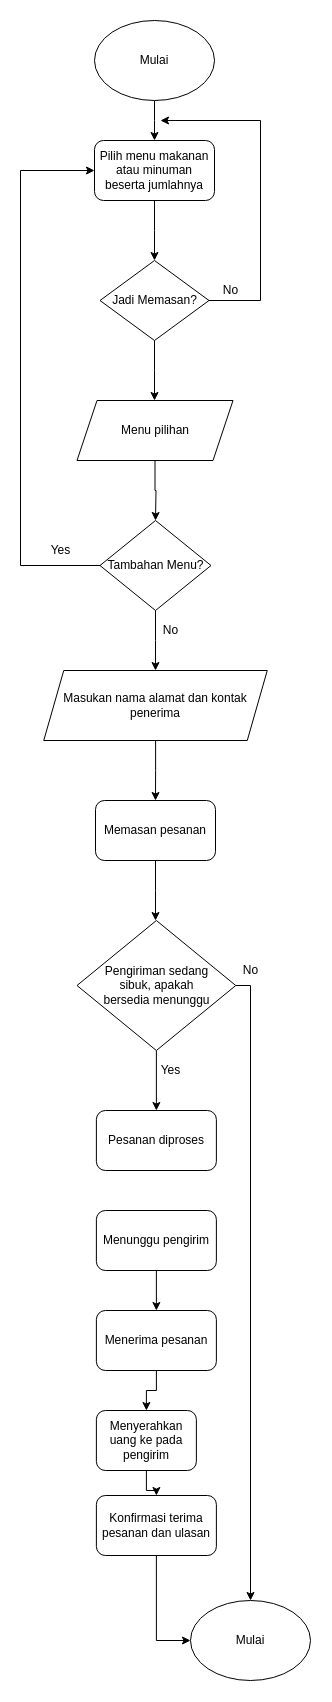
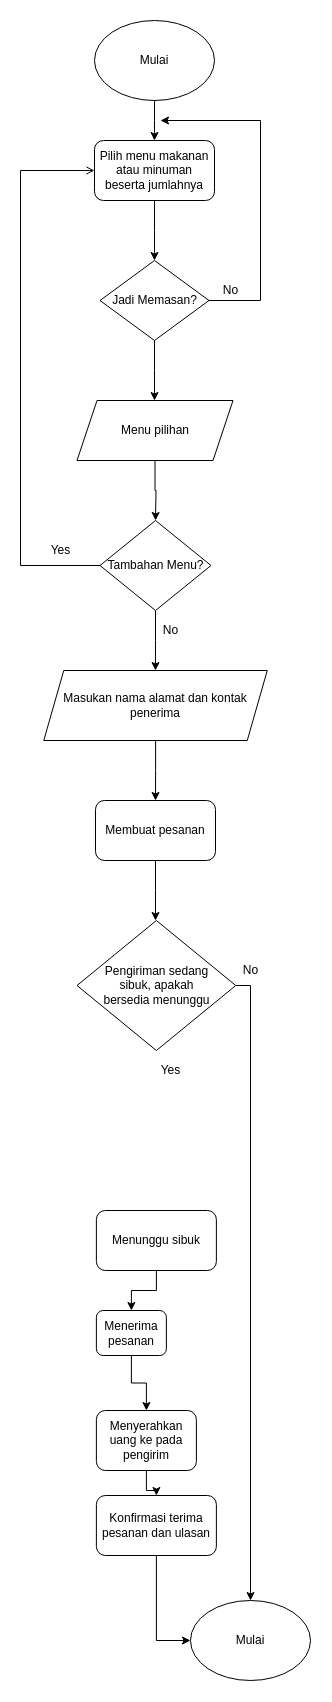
edge "Tambahan Menu?" -> "Pilih menu makanan atau minuman beserta jumlahnya": arrowhead classic -> open
node "Memasan pesanan": label "Memasan pesanan" -> "Membuat pesanan"
edge "Pengiriman sedang sibuk, apakah bersedia menunggu" -> "Pesanan diproses": removed
node "Pesanan diproses": removed
node "Menunggu pengirim": label "Menunggu pengirim" -> "Menunggu sibuk"
node "Menerima pesanan": size 120x60 -> 70x45
